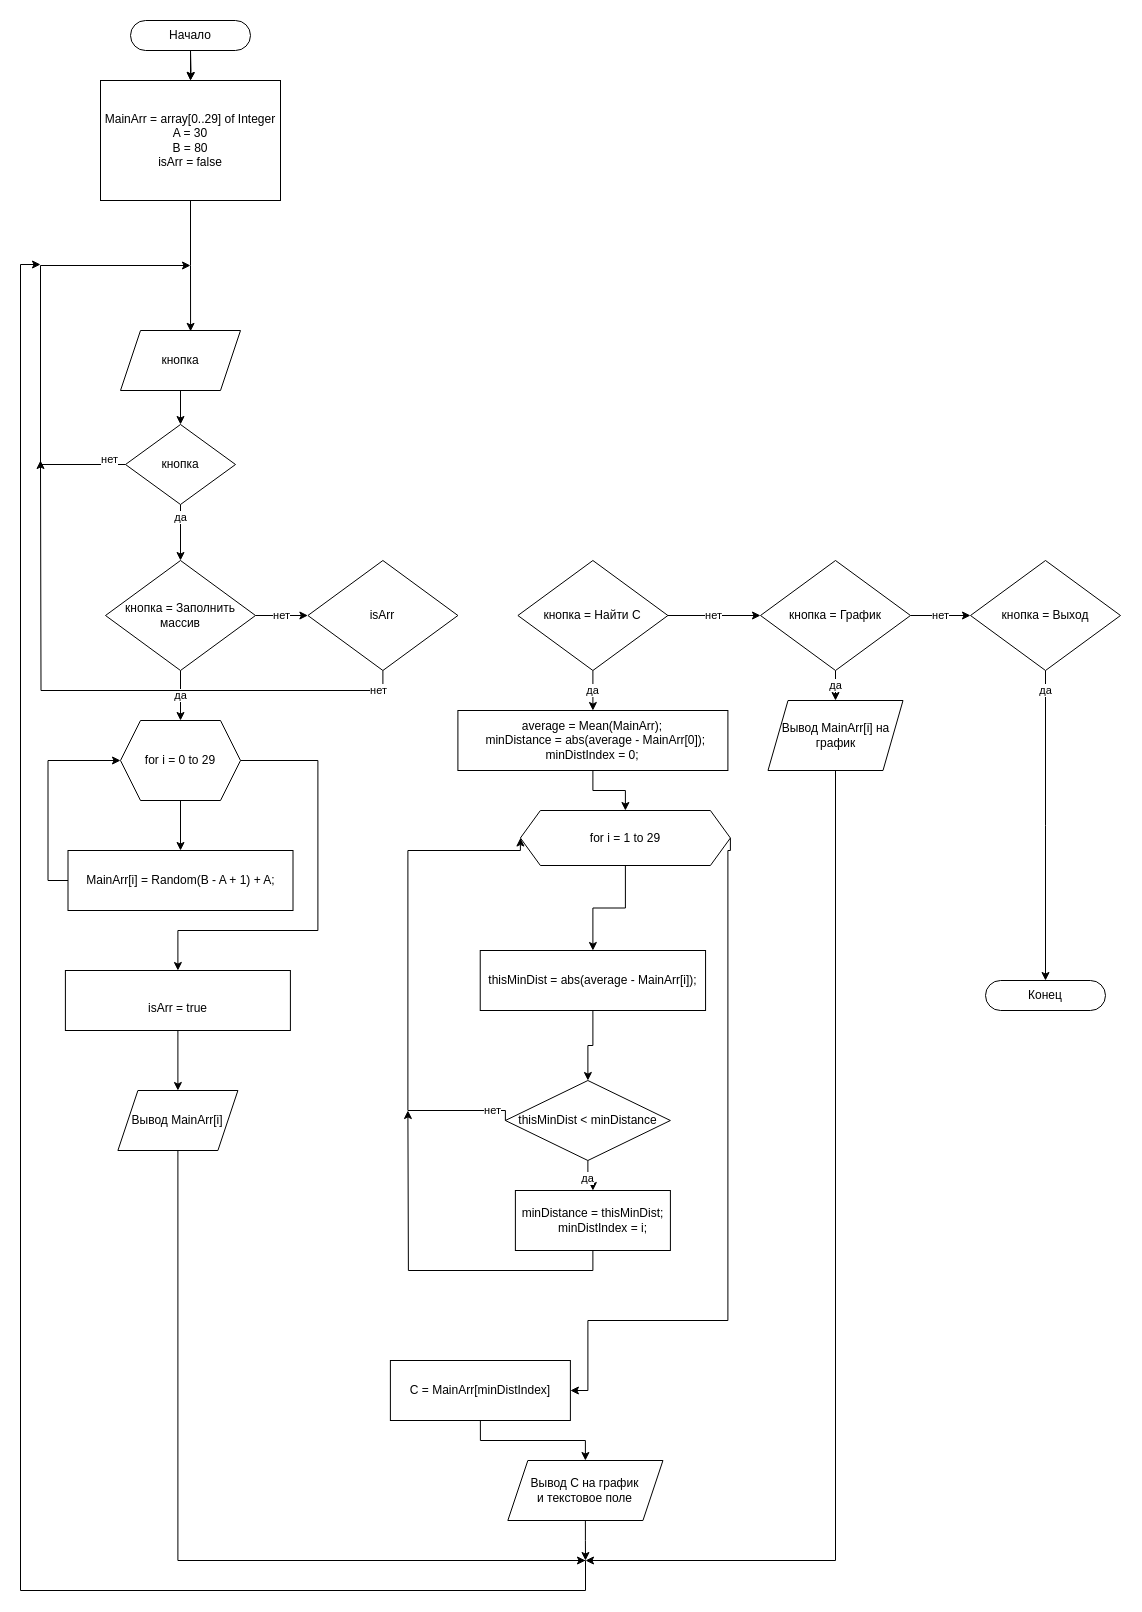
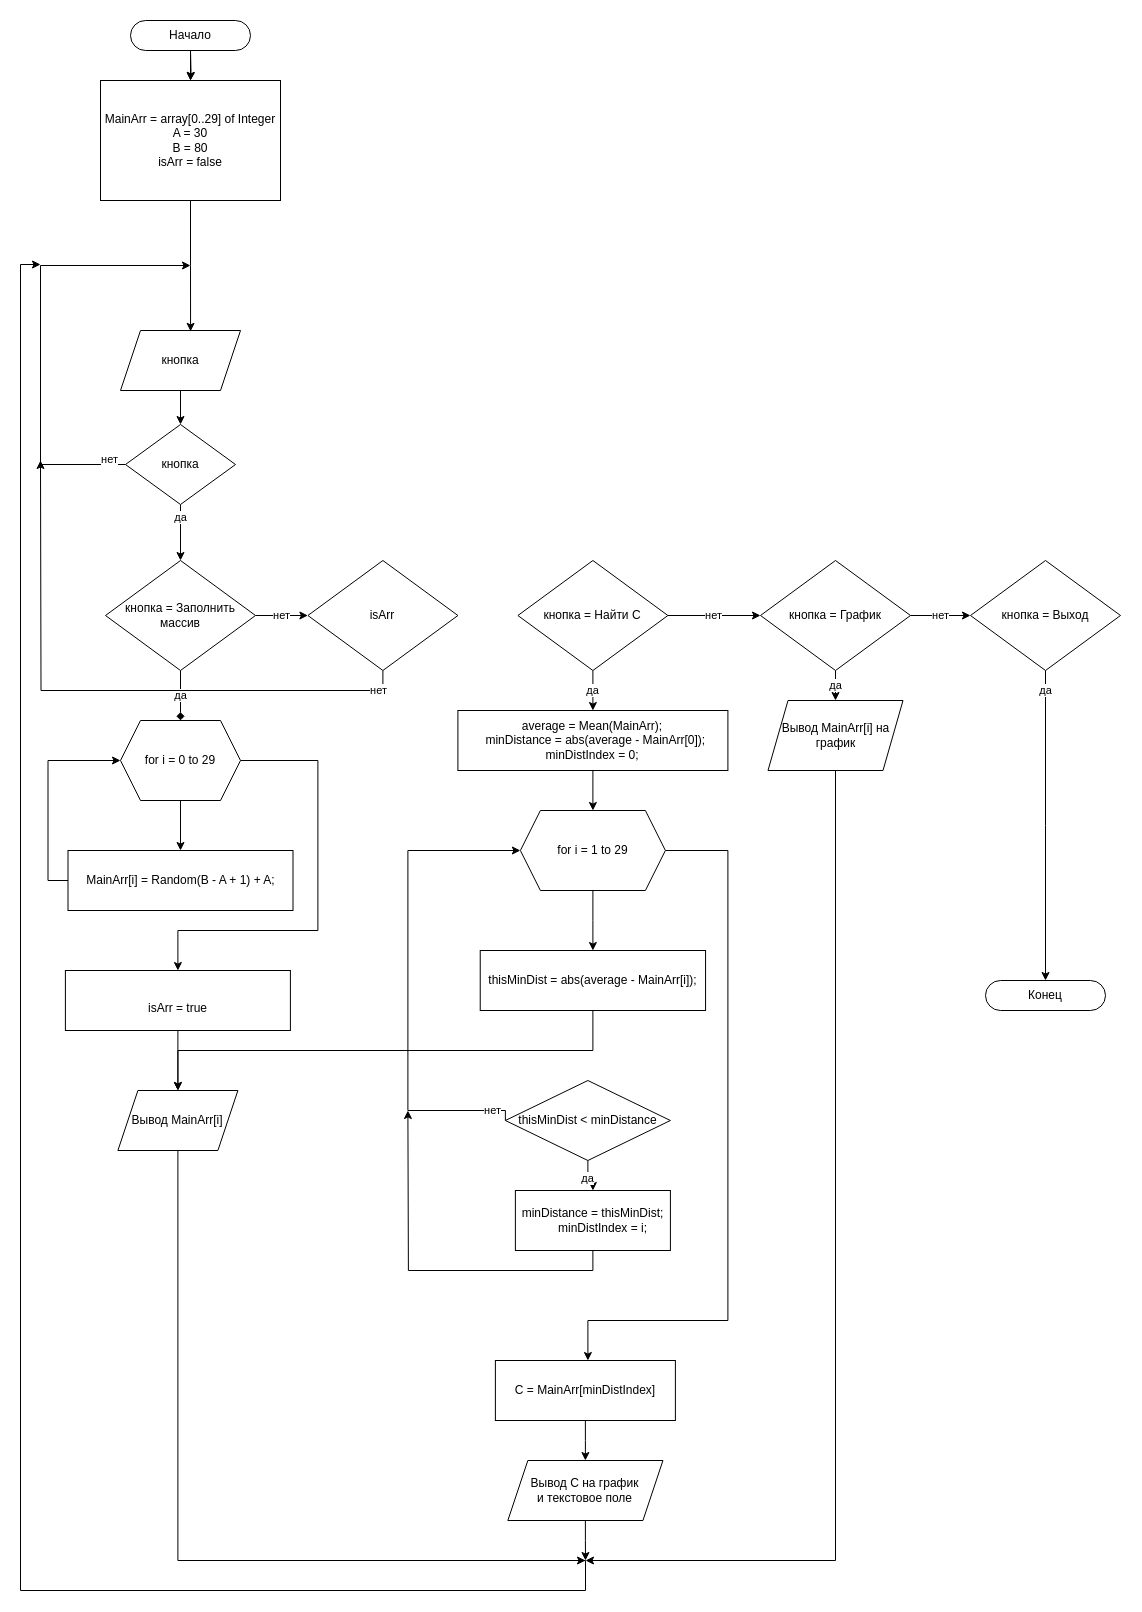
edge "кнопка = Заполнить массив" -> "for i = 0 to 29": arrowhead classic -> diamond
node "for i = 1 to 29": size 210x55 -> 145x80
edge "thisMinDist = abs(average - MainArr[i]);" -> "thisMinDist < minDistance": now "thisMinDist = abs(average - MainArr[i]);" -> "Вывод MainArr[i]"
node "C = MainArr[minDistIndex]": moved (480, 1391) -> (585, 1391)
